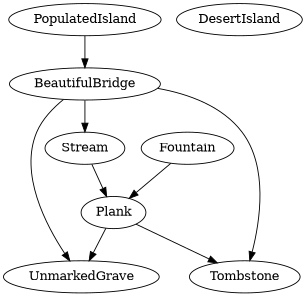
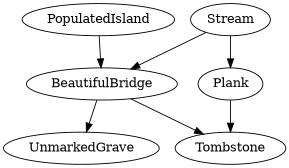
node "DesertIsland": removed
edge "BeautifulBridge" -> "Stream": reversed
node "Fountain": removed
edge "Plank" -> "UnmarkedGrave": removed
